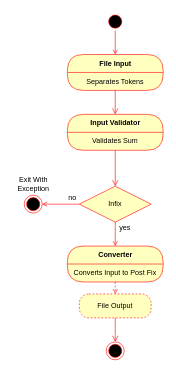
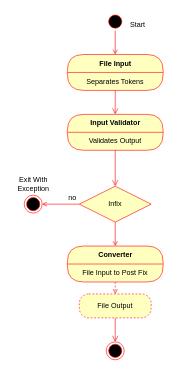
node "Start": added
node "Validates Sum": label "Validates Sum" -> "Validates Output"
node "yes": removed
node "Converts Input to Post Fix": label "Converts Input to Post Fix" -> "File Input to Post Fix"
